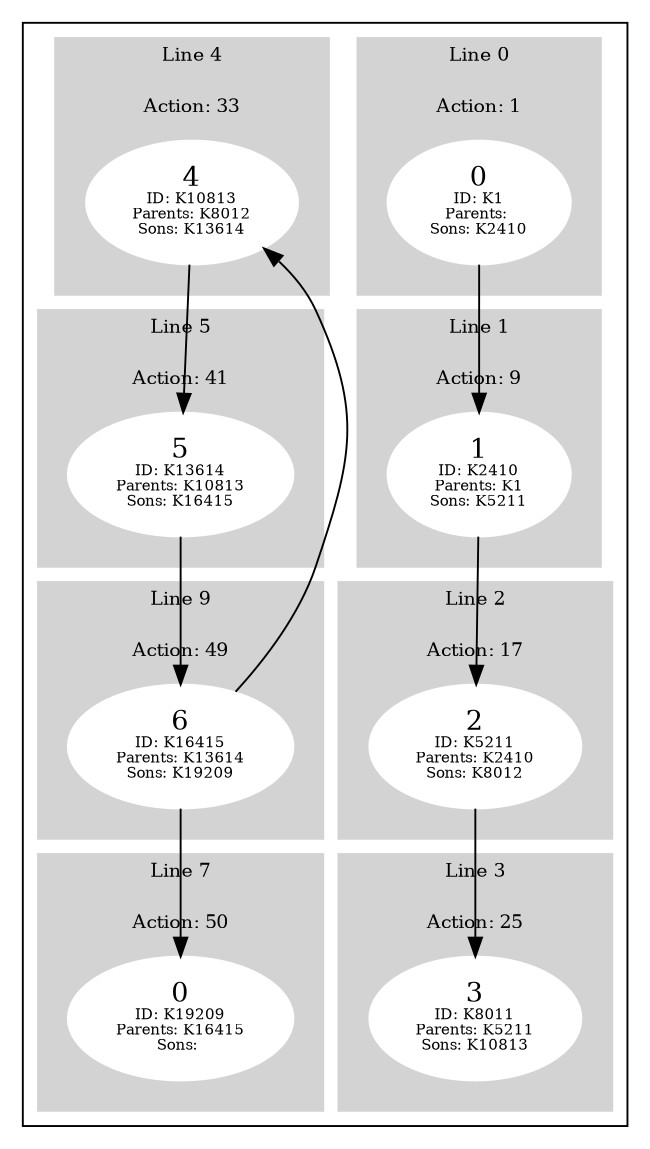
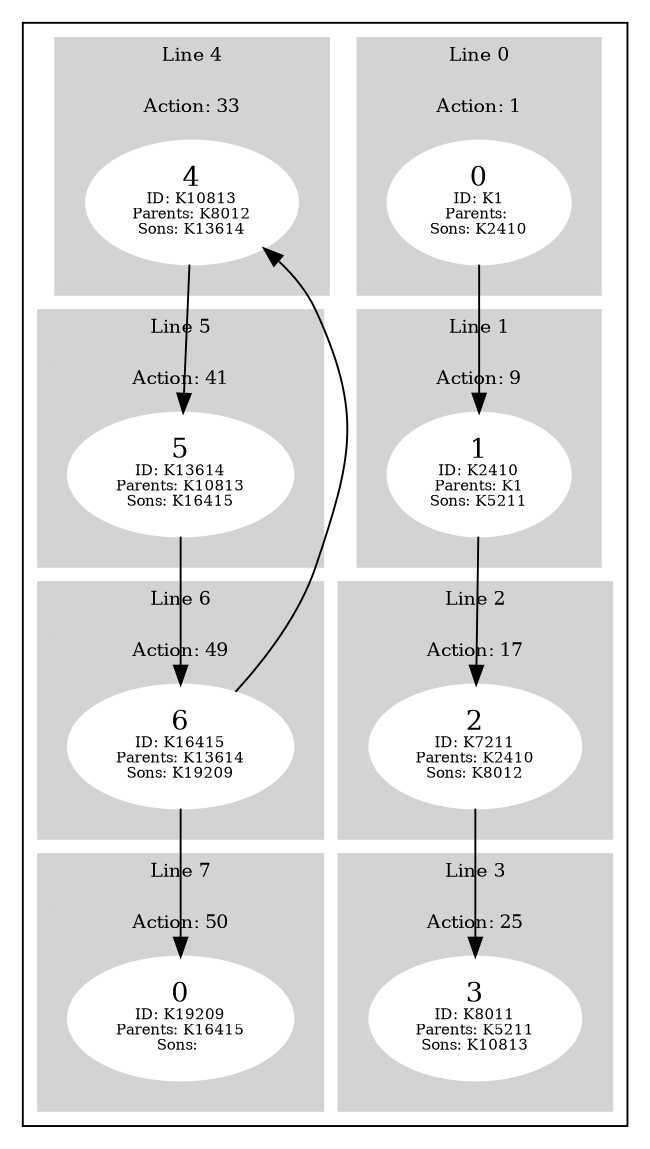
cluster "Line 9": label "Line 9" -> "Line 6"
node "2": text "ID: K5211" -> "ID: K7211"
